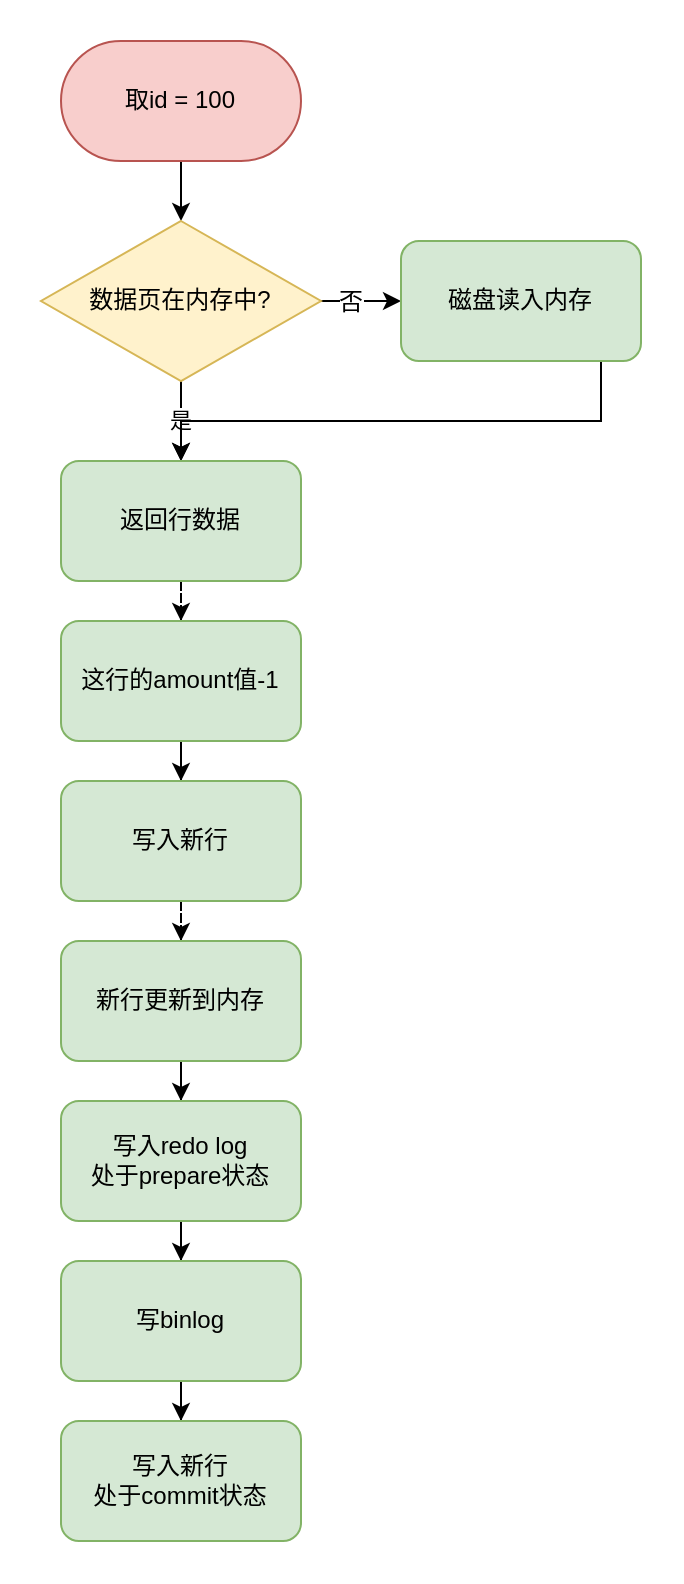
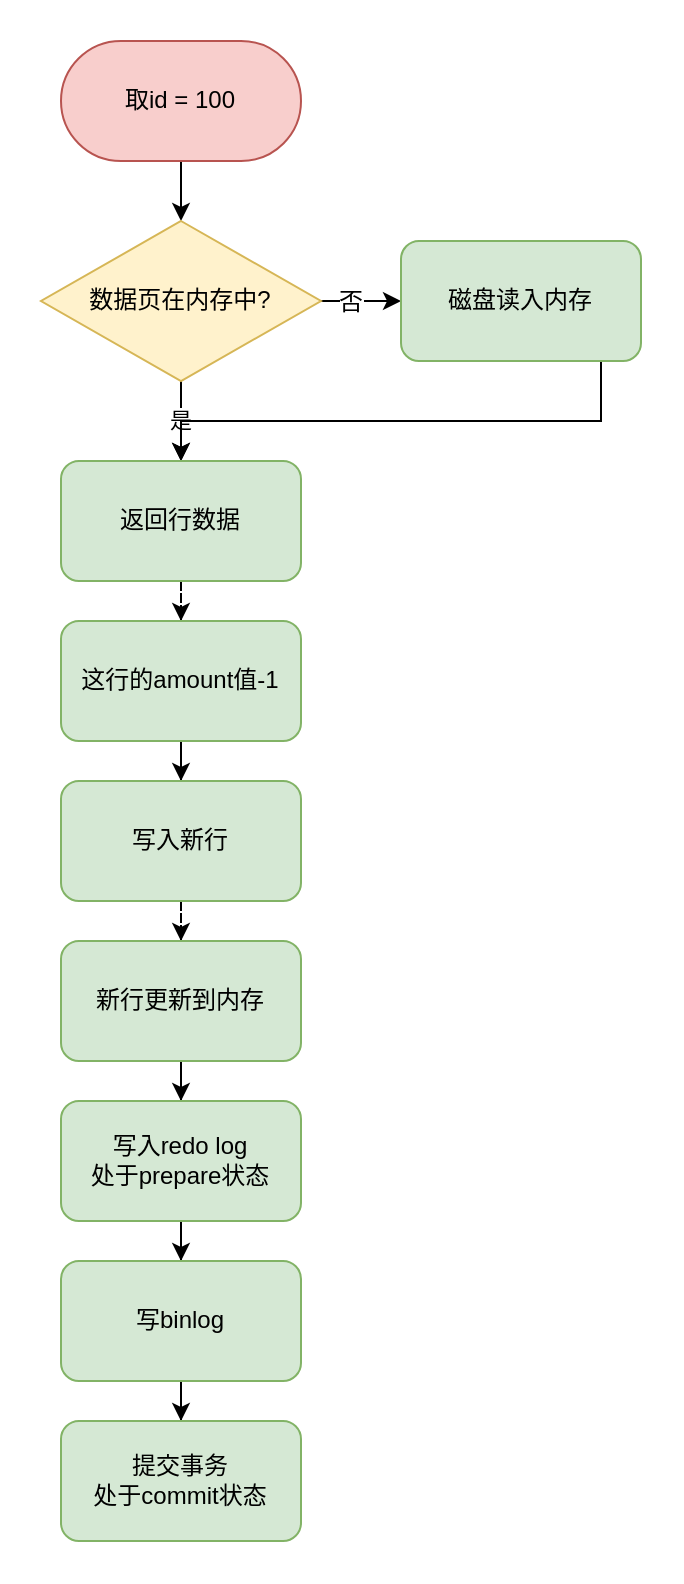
node "写入新行 处于commit状态": label "写入新行 处于commit状态" -> "提交事务 处于commit状态"
